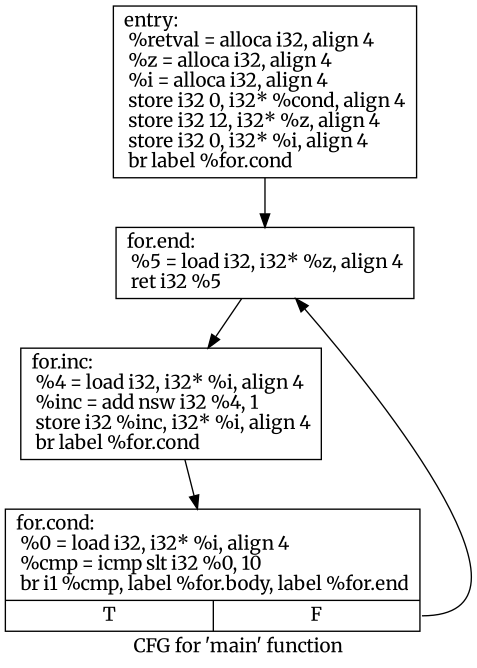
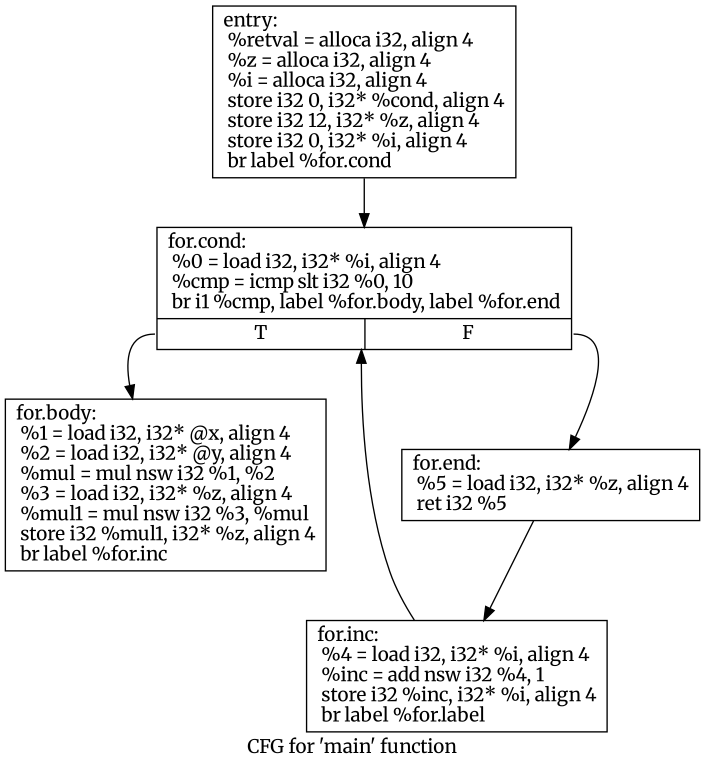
edge "entry:" -> "for.end:": now "entry:" -> "for.cond:"
node "for.inc:": text "br label %for.cond" -> "br label %for.label"
node "for.body:": added
